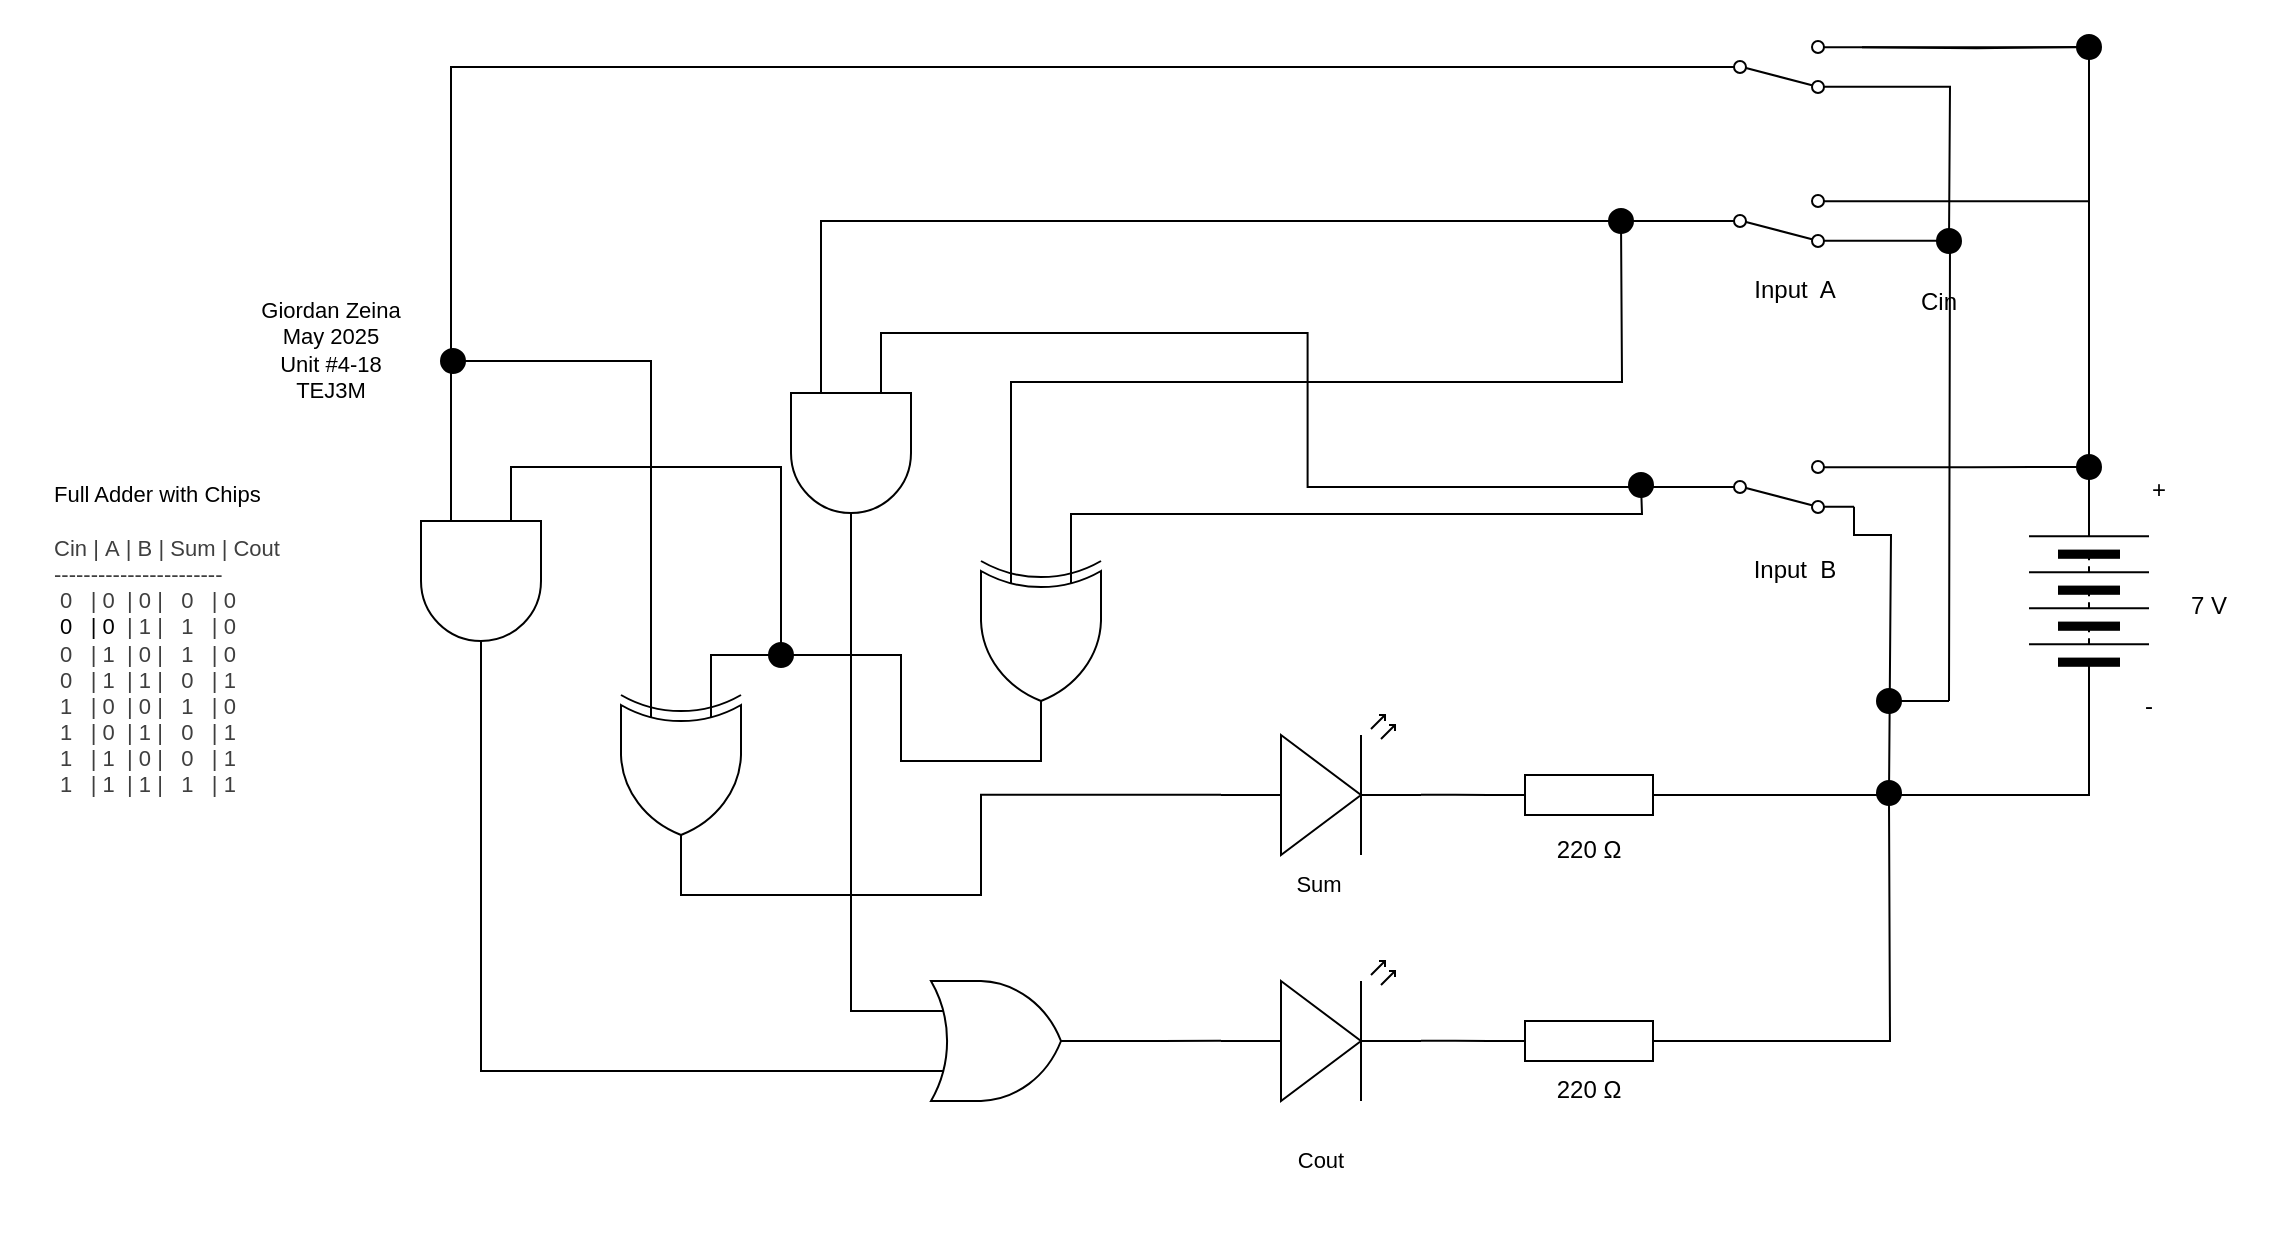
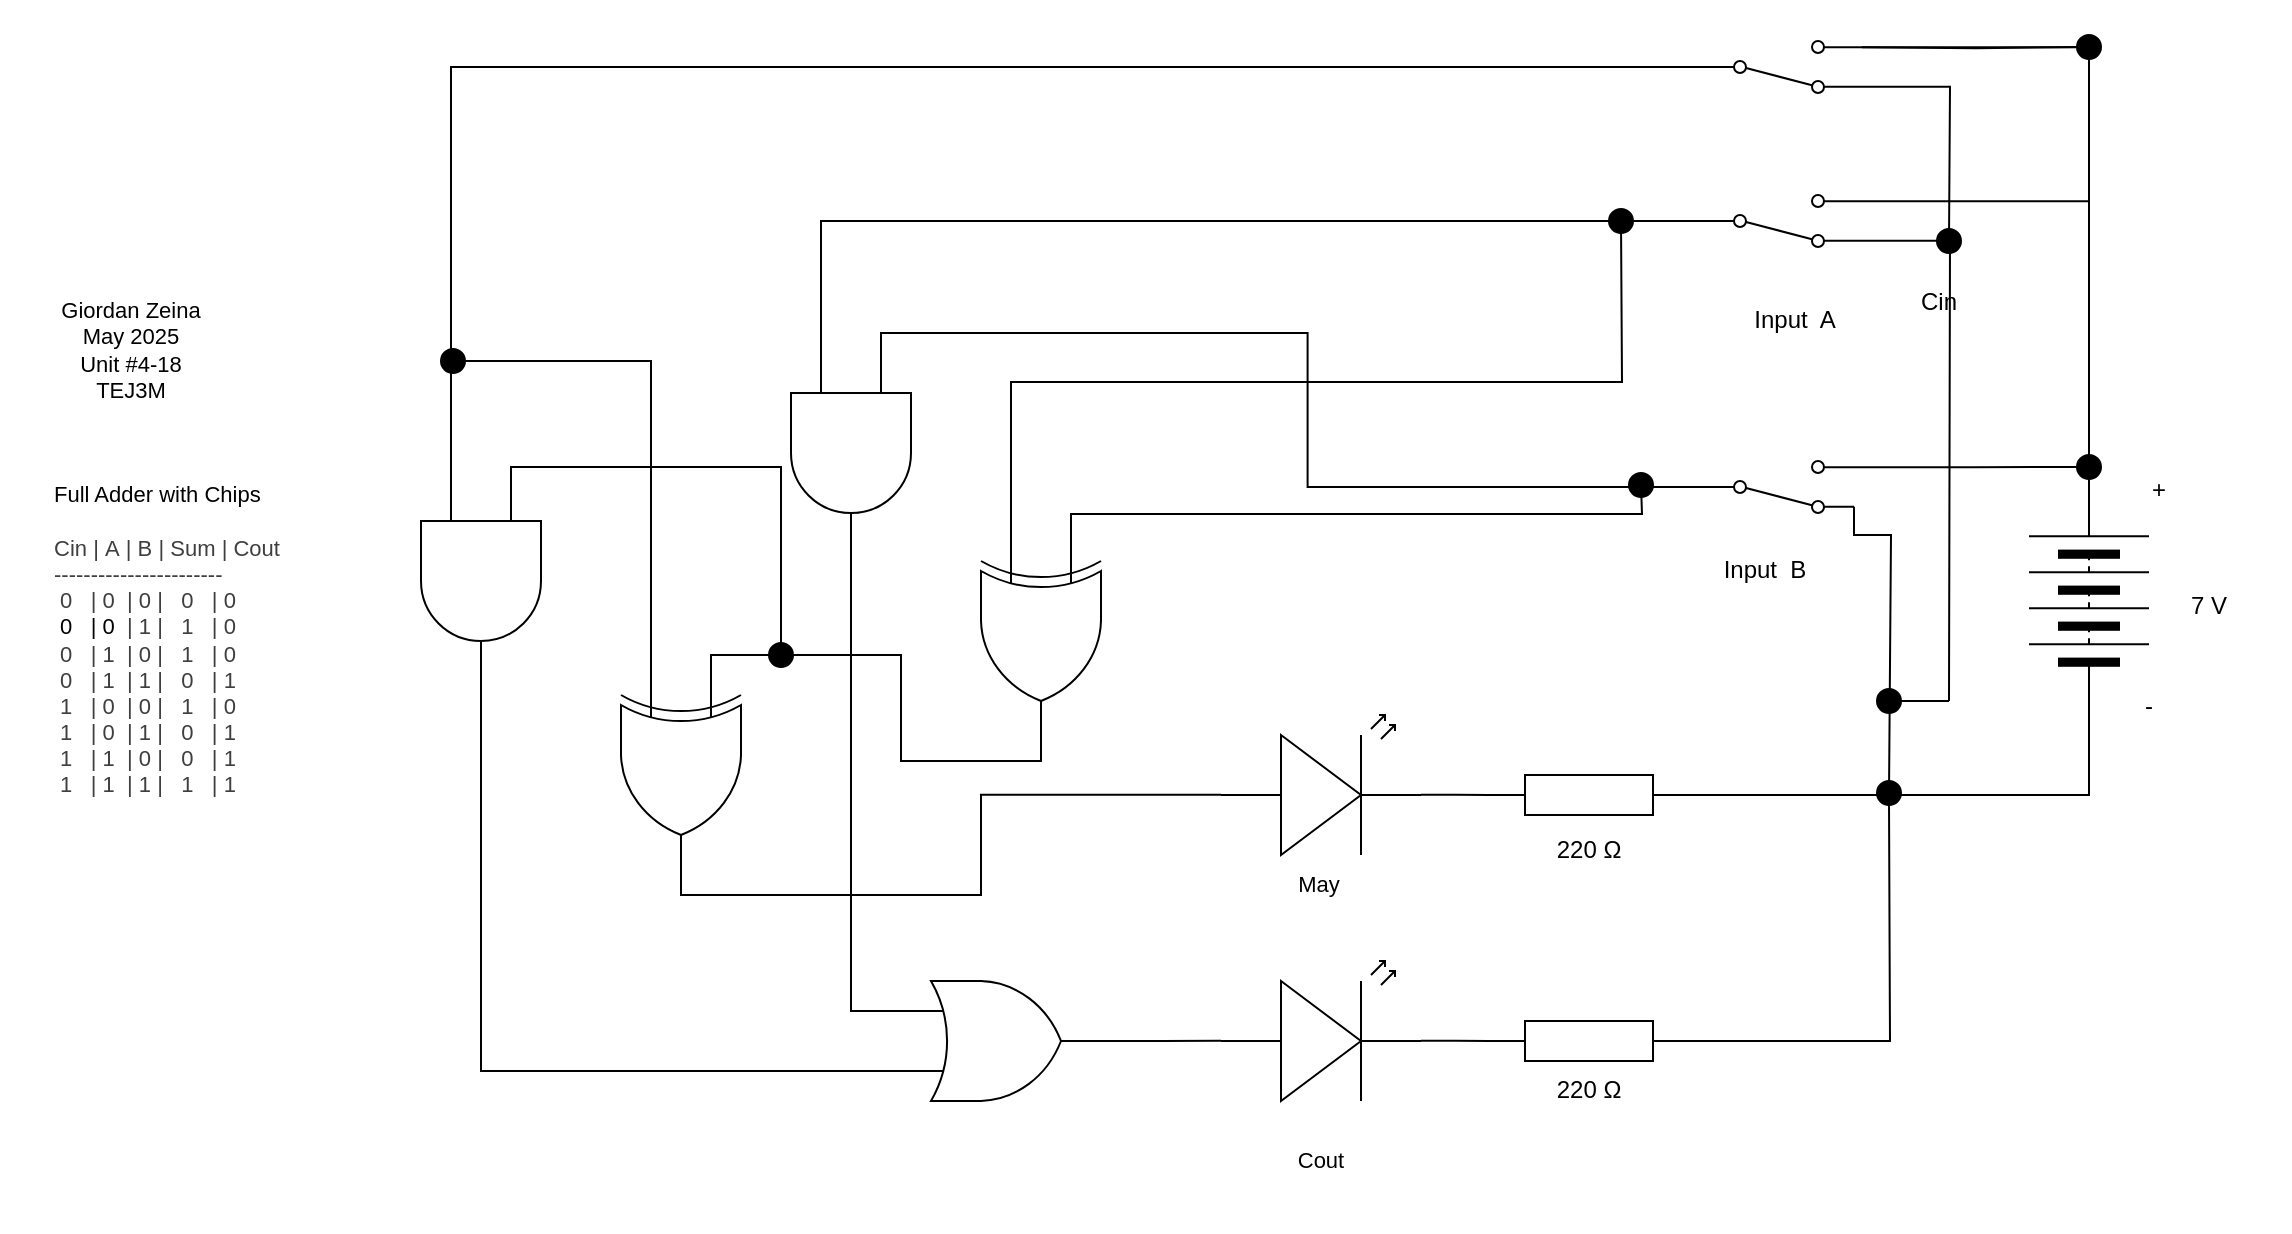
node "Input A": moved (1794, 291) -> (1794, 321)
node "Giordan Zeina May 2025 Unit #4-18 TEJ3M": moved (331, 351) -> (131, 351)
node "Input B": moved (1794, 571) -> (1764, 571)
node "Sum": label "Sum" -> "May"
